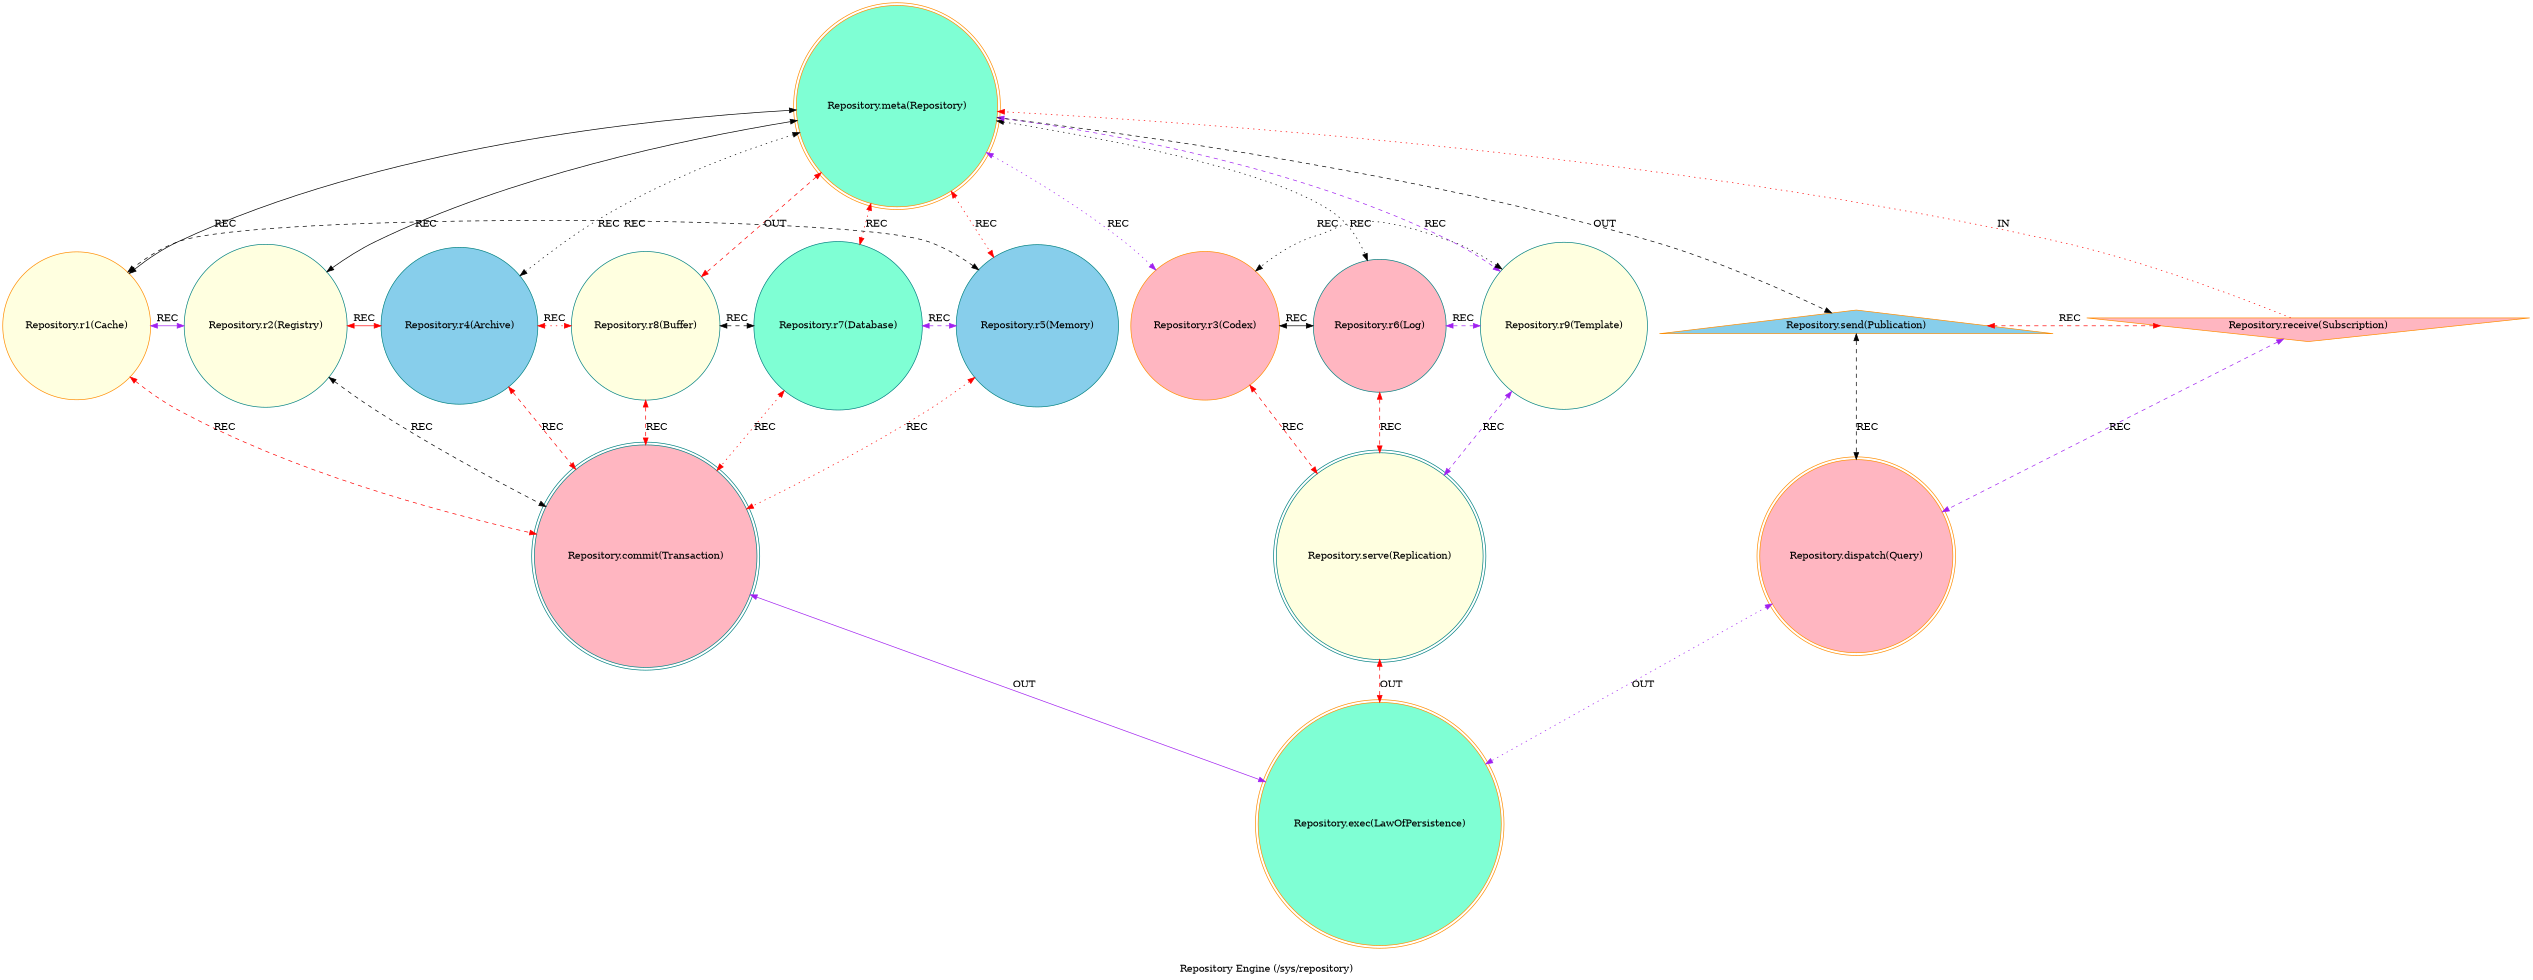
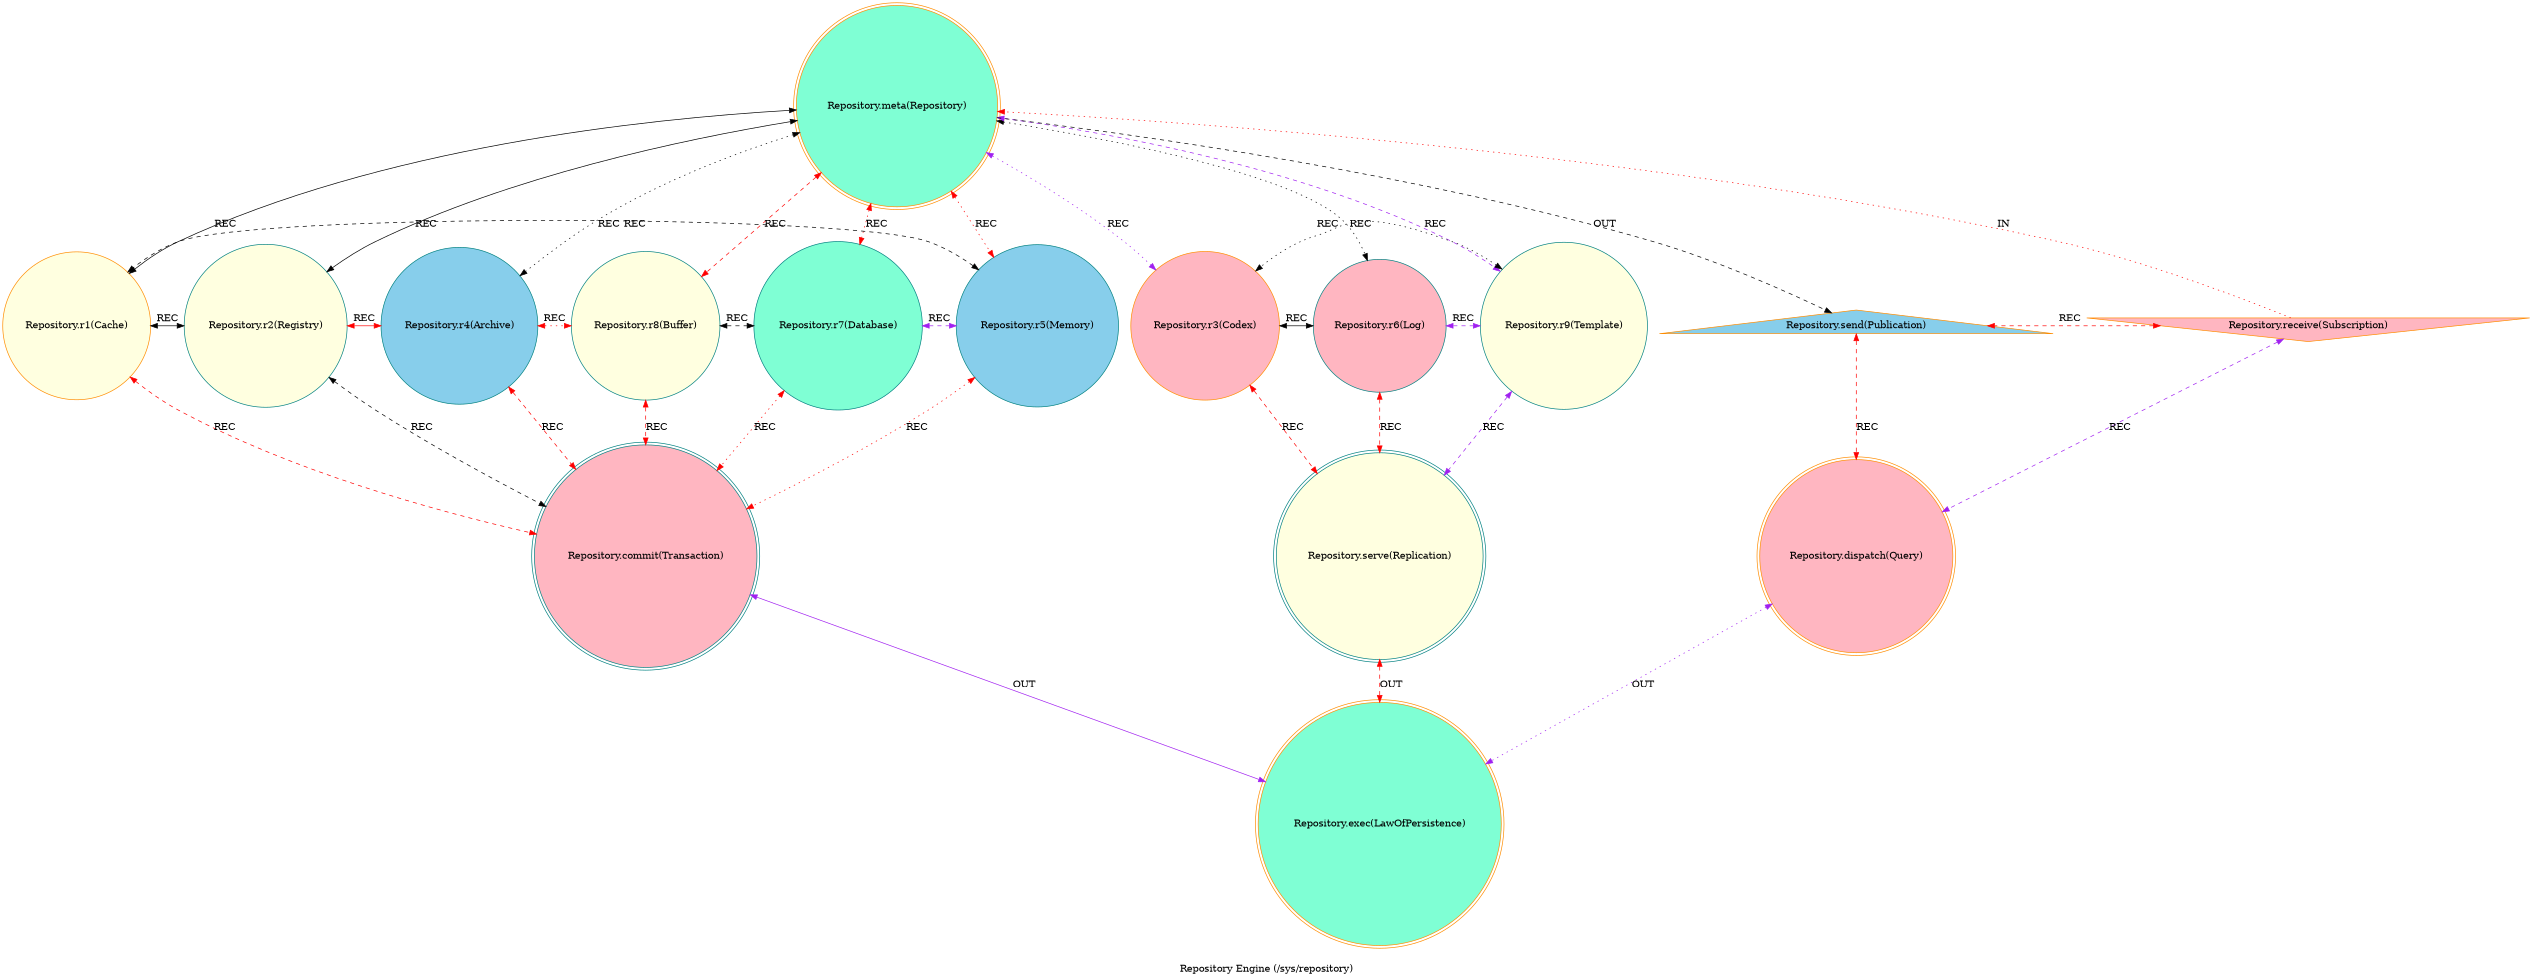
edge "Repository.meta(Repository)" -- "Repository.r8(Buffer)": label "OUT" -> "REC"
edge "Repository.r1(Cache)" -- "Repository.r2(Registry)": color purple -> black
edge "Repository.send(Publication)" -- "Repository.dispatch(Query)": color black -> red
